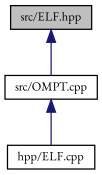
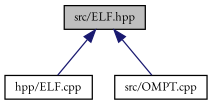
edge "hpp/ELF.cpp" -> "src/OMPT.cpp": now "hpp/ELF.cpp" -> "src/ELF.hpp"
